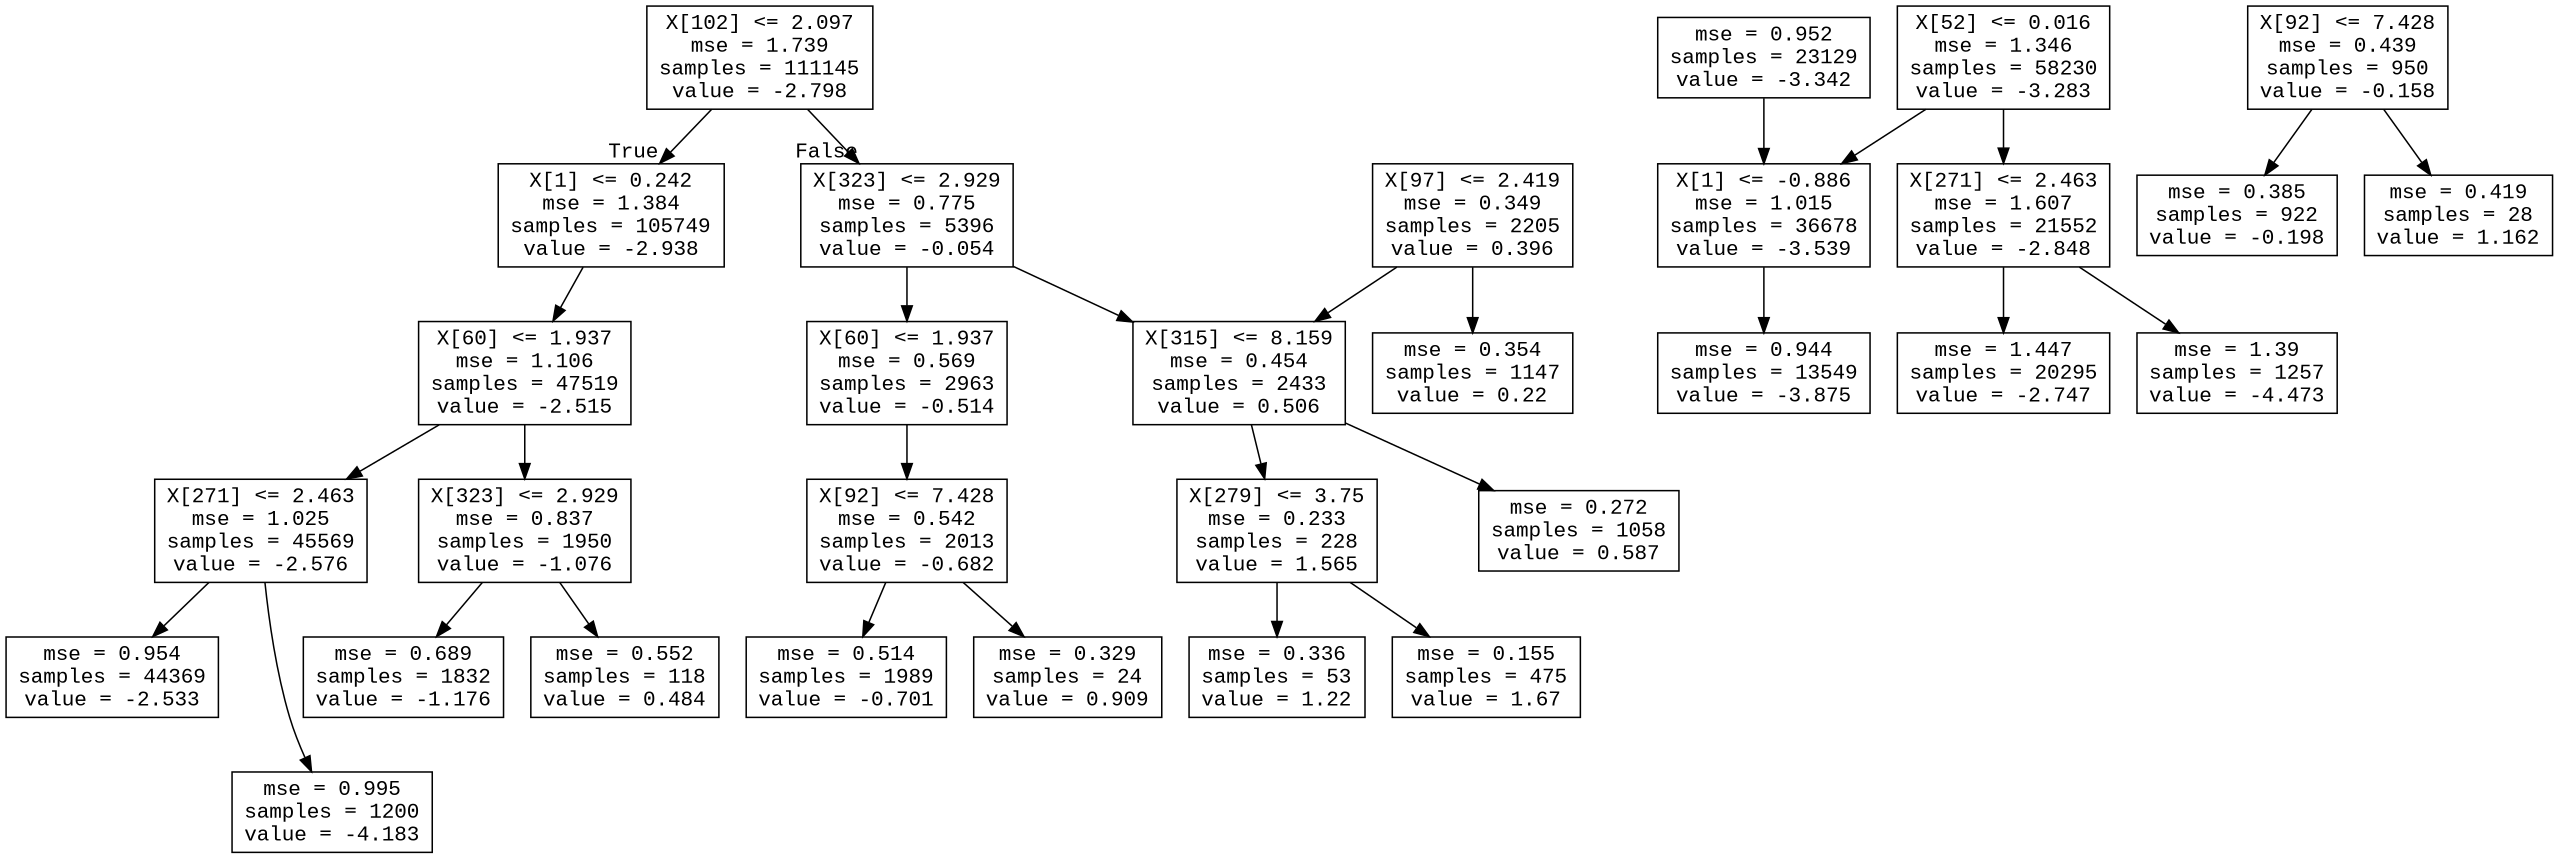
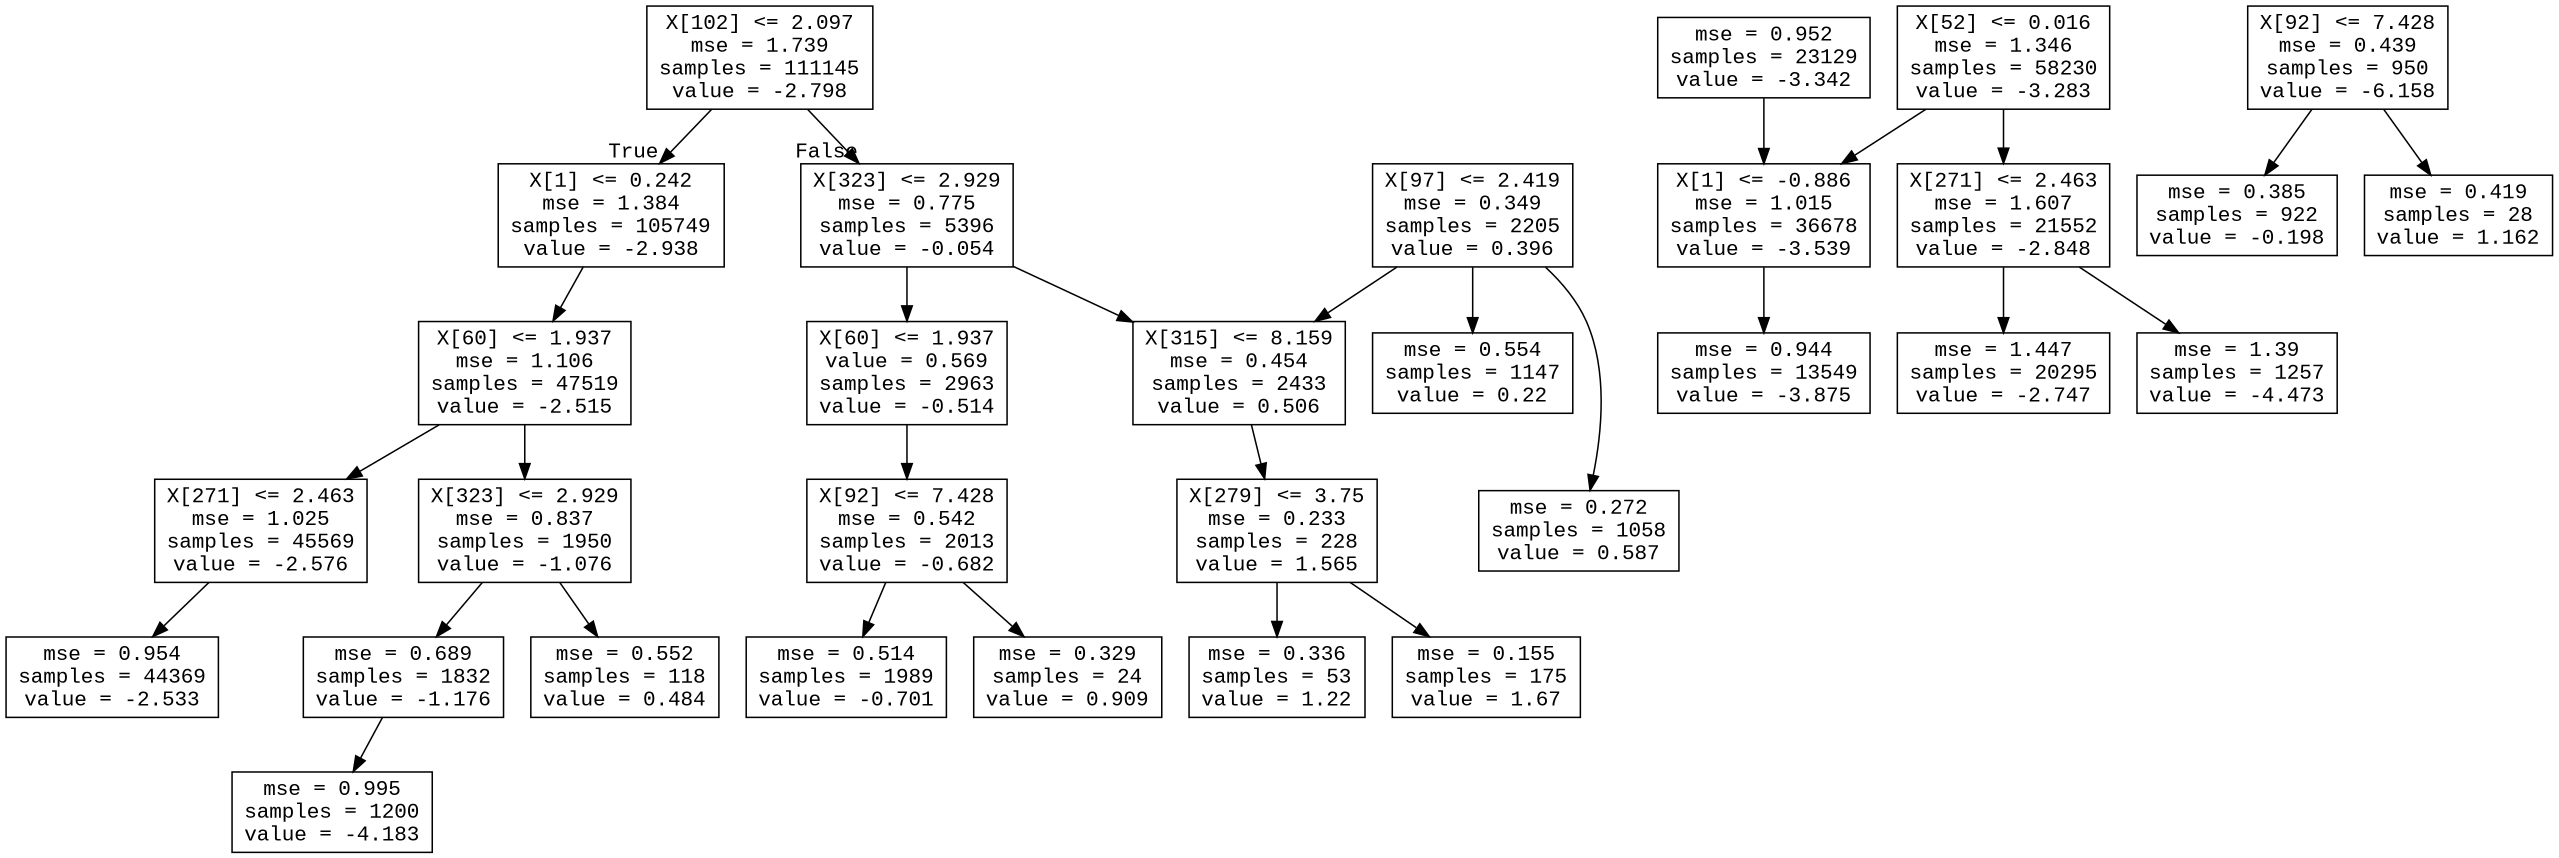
node "X[92] <= 7.428 mse = 0.439 samples = 950 value = -0.158": label "X[92] <= 7.428 mse = 0.439 samples = 950 value = -0.158" -> "X[92] <= 7.428 mse = 0.439 samples = 950 value = -6.158"
node "X[60] <= 1.937 mse = 0.569 samples = 2963 value = -0.514": label "X[60] <= 1.937 mse = 0.569 samples = 2963 value = -0.514" -> "X[60] <= 1.937 value = 0.569 samples = 2963 value = -0.514"
node "mse = 0.354 samples = 1147 value = 0.22": label "mse = 0.354 samples = 1147 value = 0.22" -> "mse = 0.554 samples = 1147 value = 0.22"
edge "X[315] <= 8.159 mse = 0.454 samples = 2433 value = 0.506" -> "mse = 0.272 samples = 1058 value = 0.587": now "X[97] <= 2.419 mse = 0.349 samples = 2205 value = 0.396" -> "mse = 0.272 samples = 1058 value = 0.587"
edge "X[271] <= 2.463 mse = 1.025 samples = 45569 value = -2.576" -> "mse = 0.995 samples = 1200 value = -4.183": now "mse = 0.689 samples = 1832 value = -1.176" -> "mse = 0.995 samples = 1200 value = -4.183"
node "mse = 0.155 samples = 475 value = 1.67": label "mse = 0.155 samples = 475 value = 1.67" -> "mse = 0.155 samples = 175 value = 1.67"
